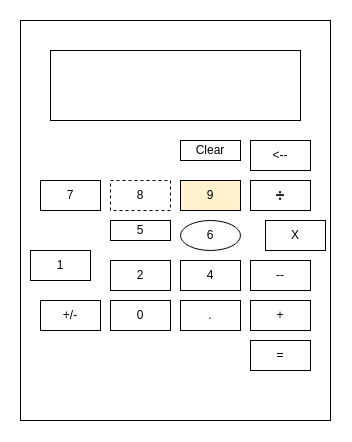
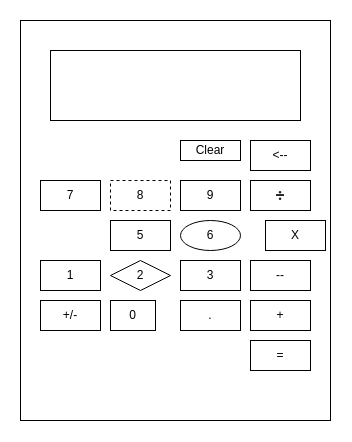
node "9": fillcolor #fff2cc -> #ffffff
node "5": size 60x20 -> 60x30
node "1": moved (61, 266) -> (71, 276)
node "2": shape rectangle -> diamond
node "4": label "4" -> "3"
node "0": size 60x30 -> 45x30
